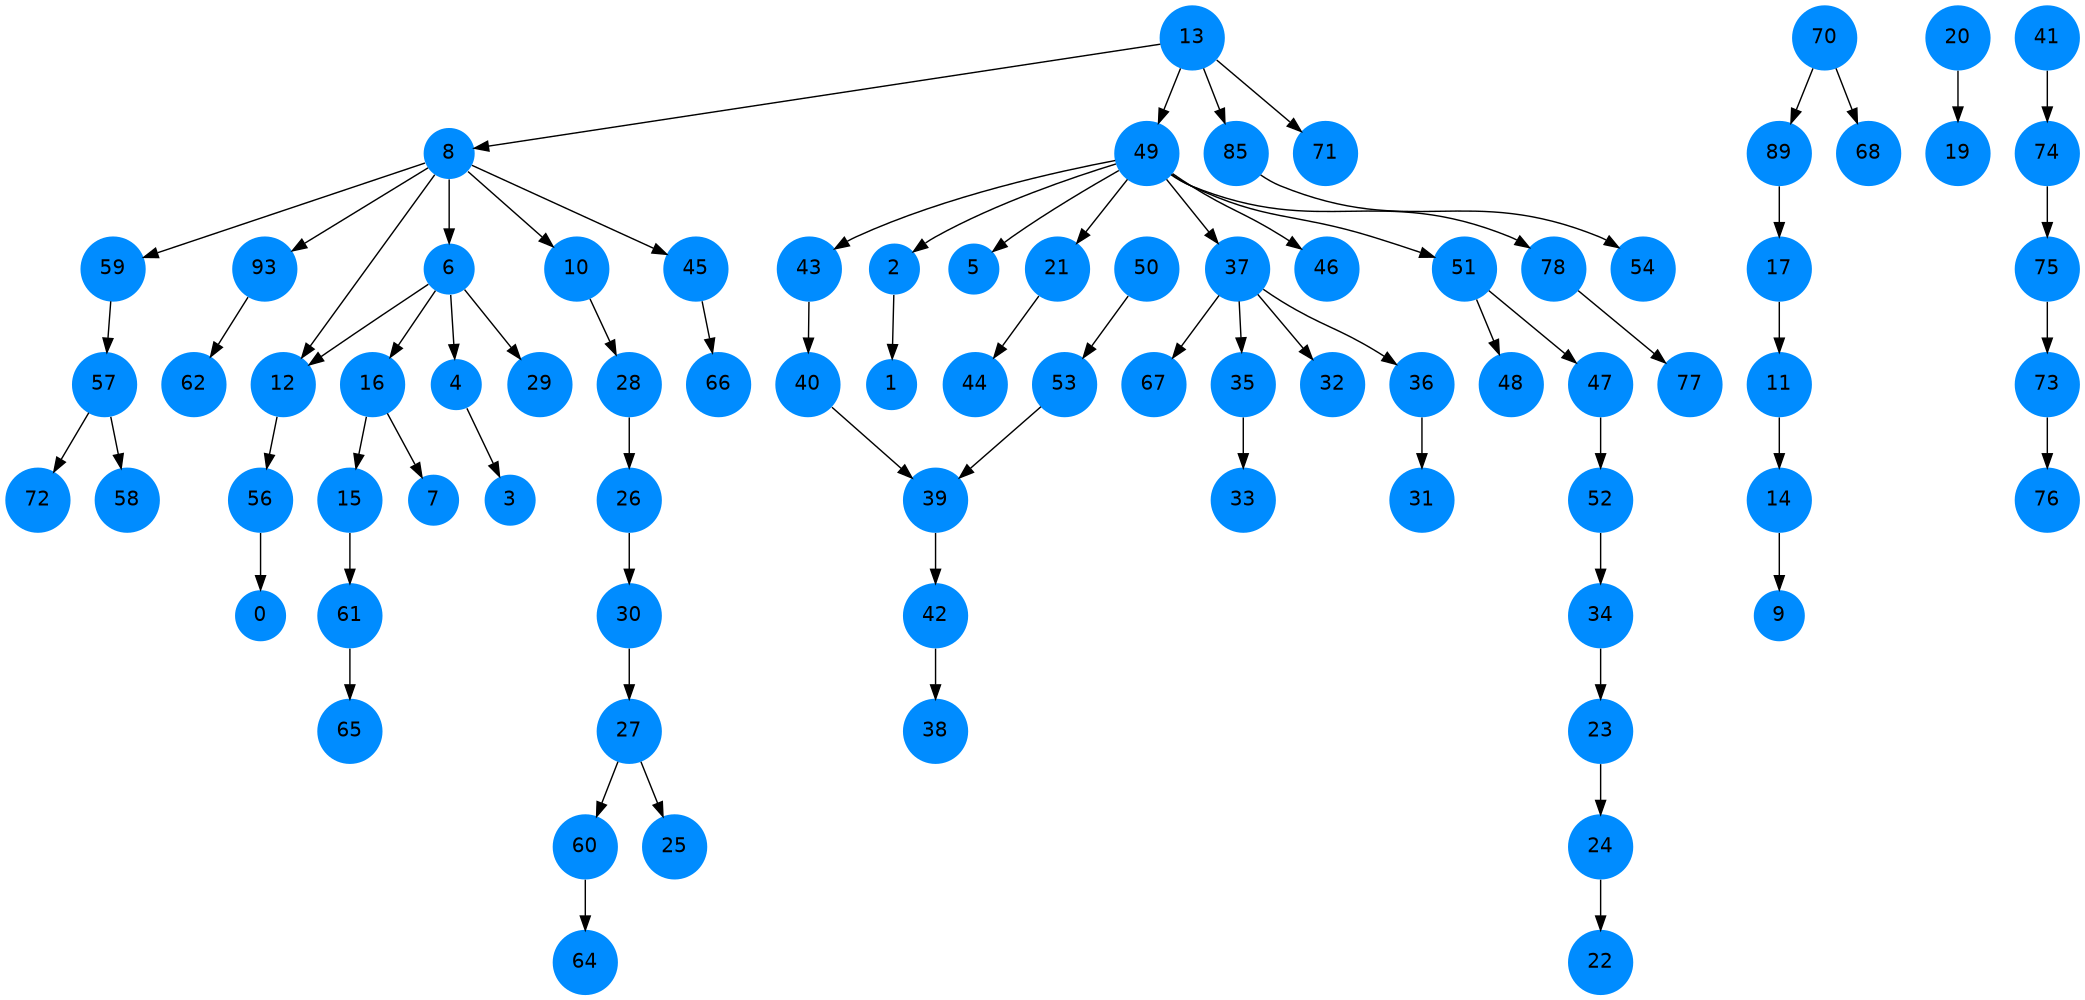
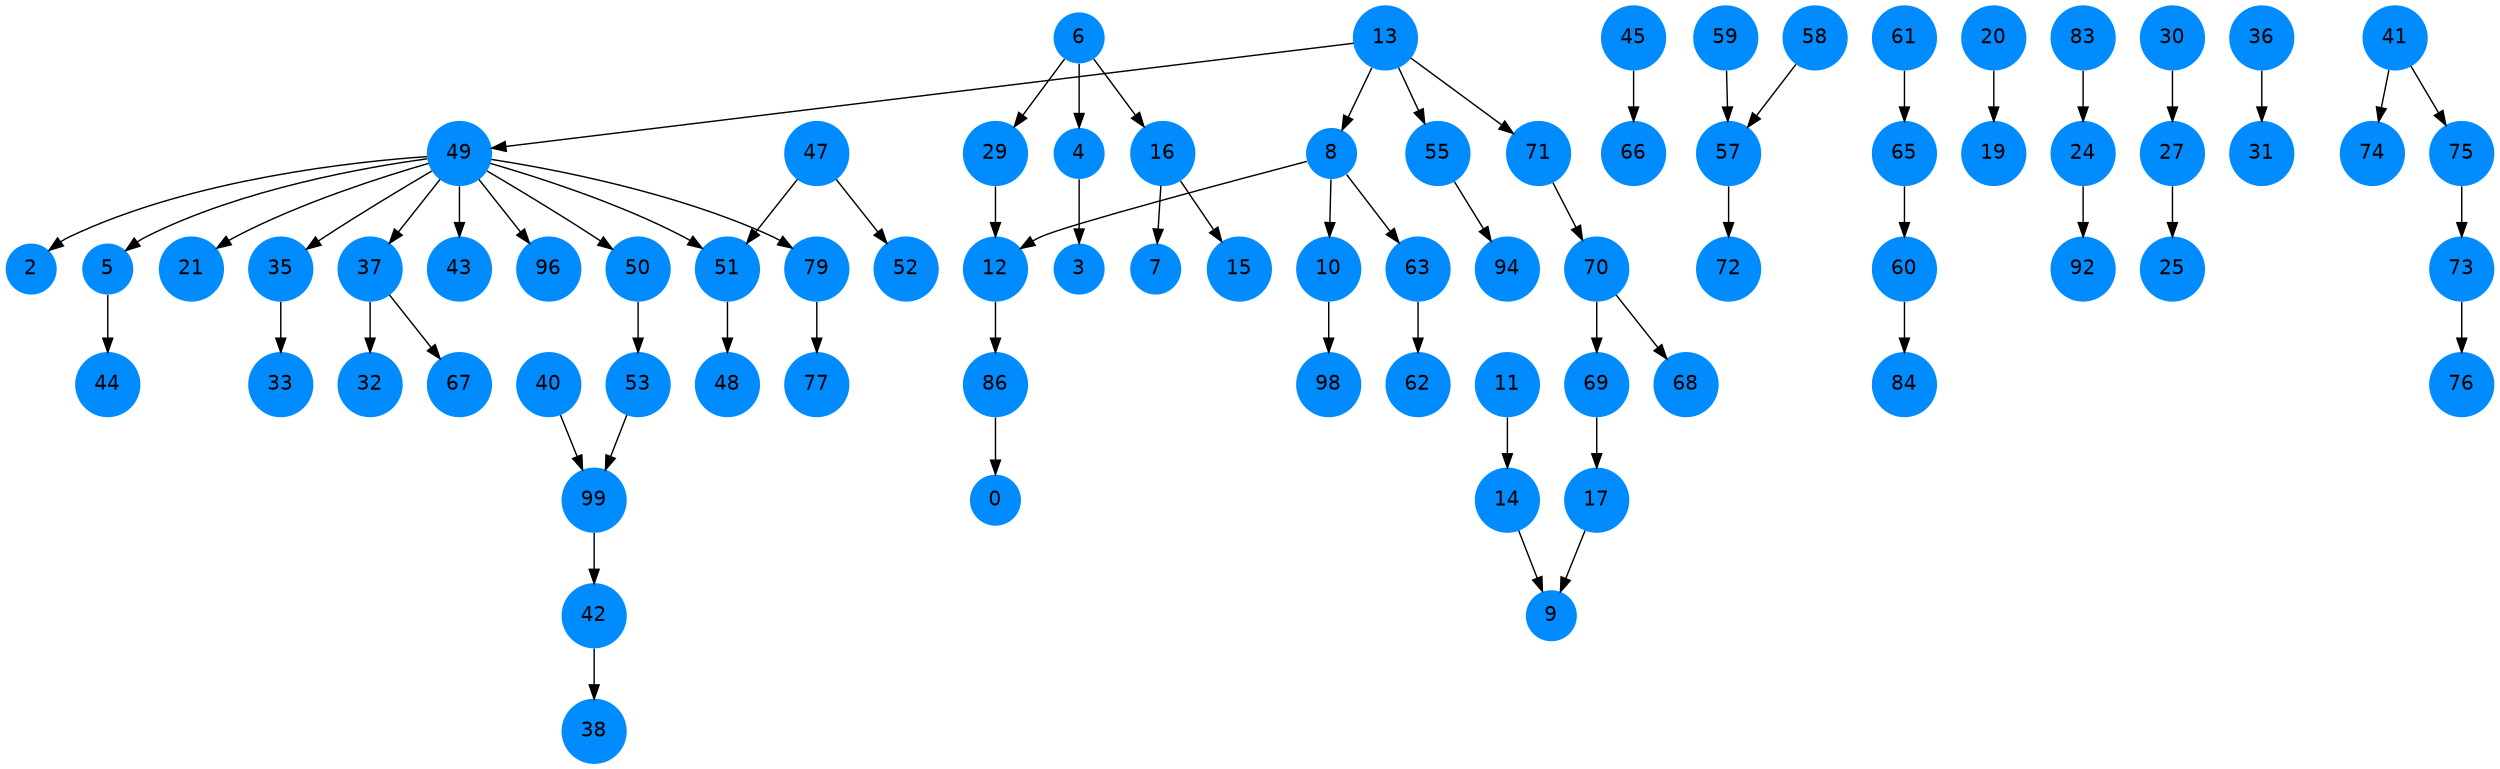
node "85": label "85" -> "55"
node "89": label "89" -> "69"
edge "8" -> "6": removed
edge "74" -> "75": now "41" -> "75"
edge "49" -> "50": added
edge "71" -> "70": added
edge "8" -> "45": removed
edge "8" -> "59": removed
node "93": label "93" -> "63"
node "46": label "46" -> "96"
node "78": label "78" -> "79"
node "54": label "54" -> "94"
edge "37" -> "35": now "49" -> "35"
edge "6" -> "12": now "29" -> "12"
edge "43" -> "40": removed
edge "17" -> "11": now "17" -> "9"
edge "21" -> "44": now "5" -> "44"
edge "51" -> "47": reversed
edge "37" -> "36": removed
node "28": label "28" -> "98"
node "1": removed
edge "57" -> "58": reversed
node "56": label "56" -> "86"
node "26": removed
node "39": label "39" -> "99"
edge "15" -> "61": removed
node "34": removed
node "23": label "23" -> "83"
edge "27" -> "60": now "65" -> "60"
node "64": label "64" -> "84"
node "22": label "22" -> "92"
